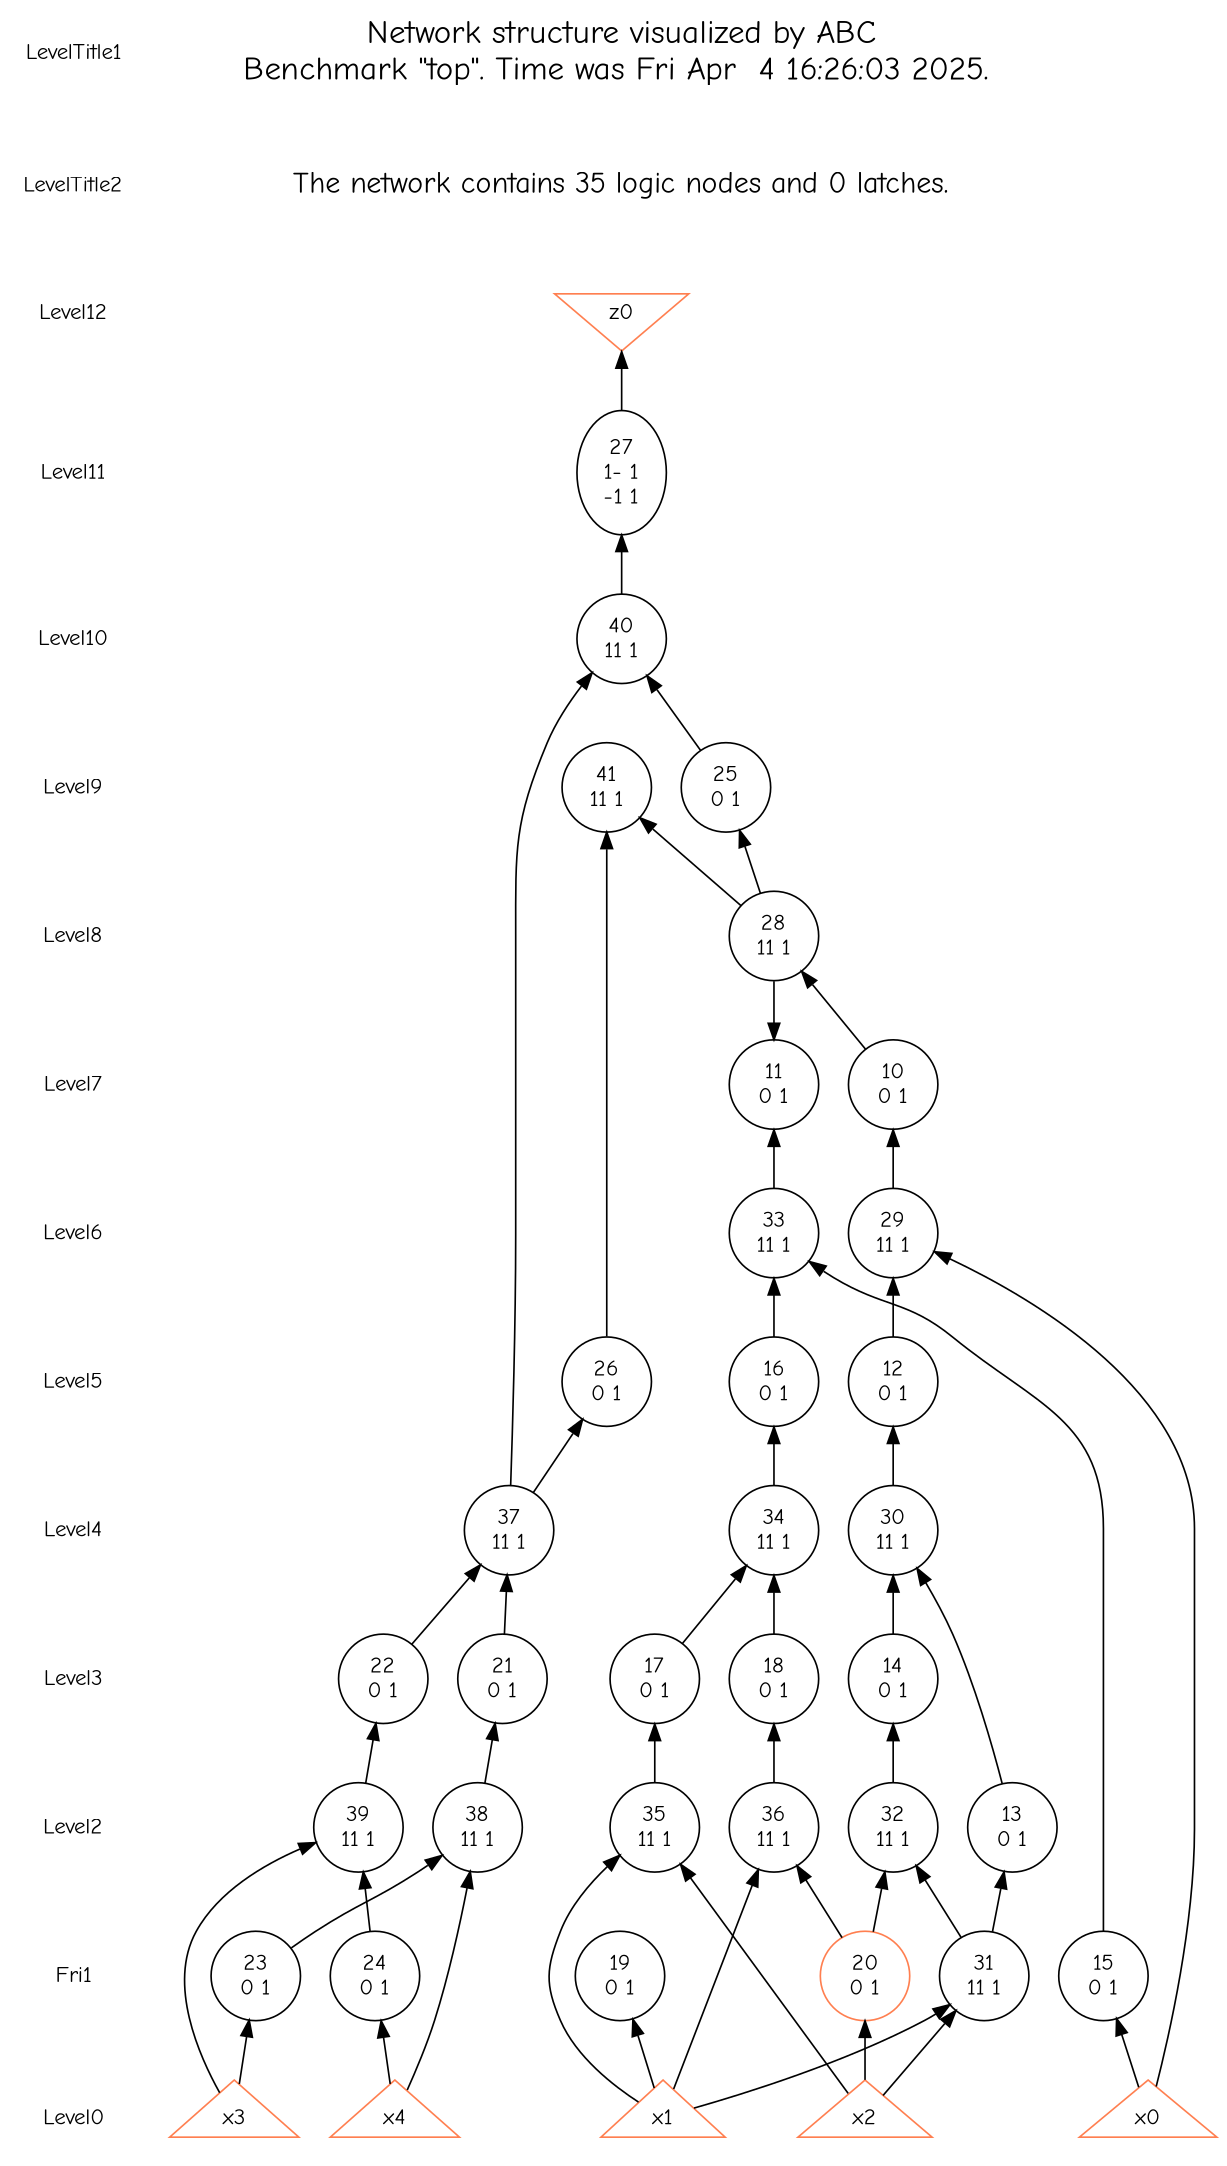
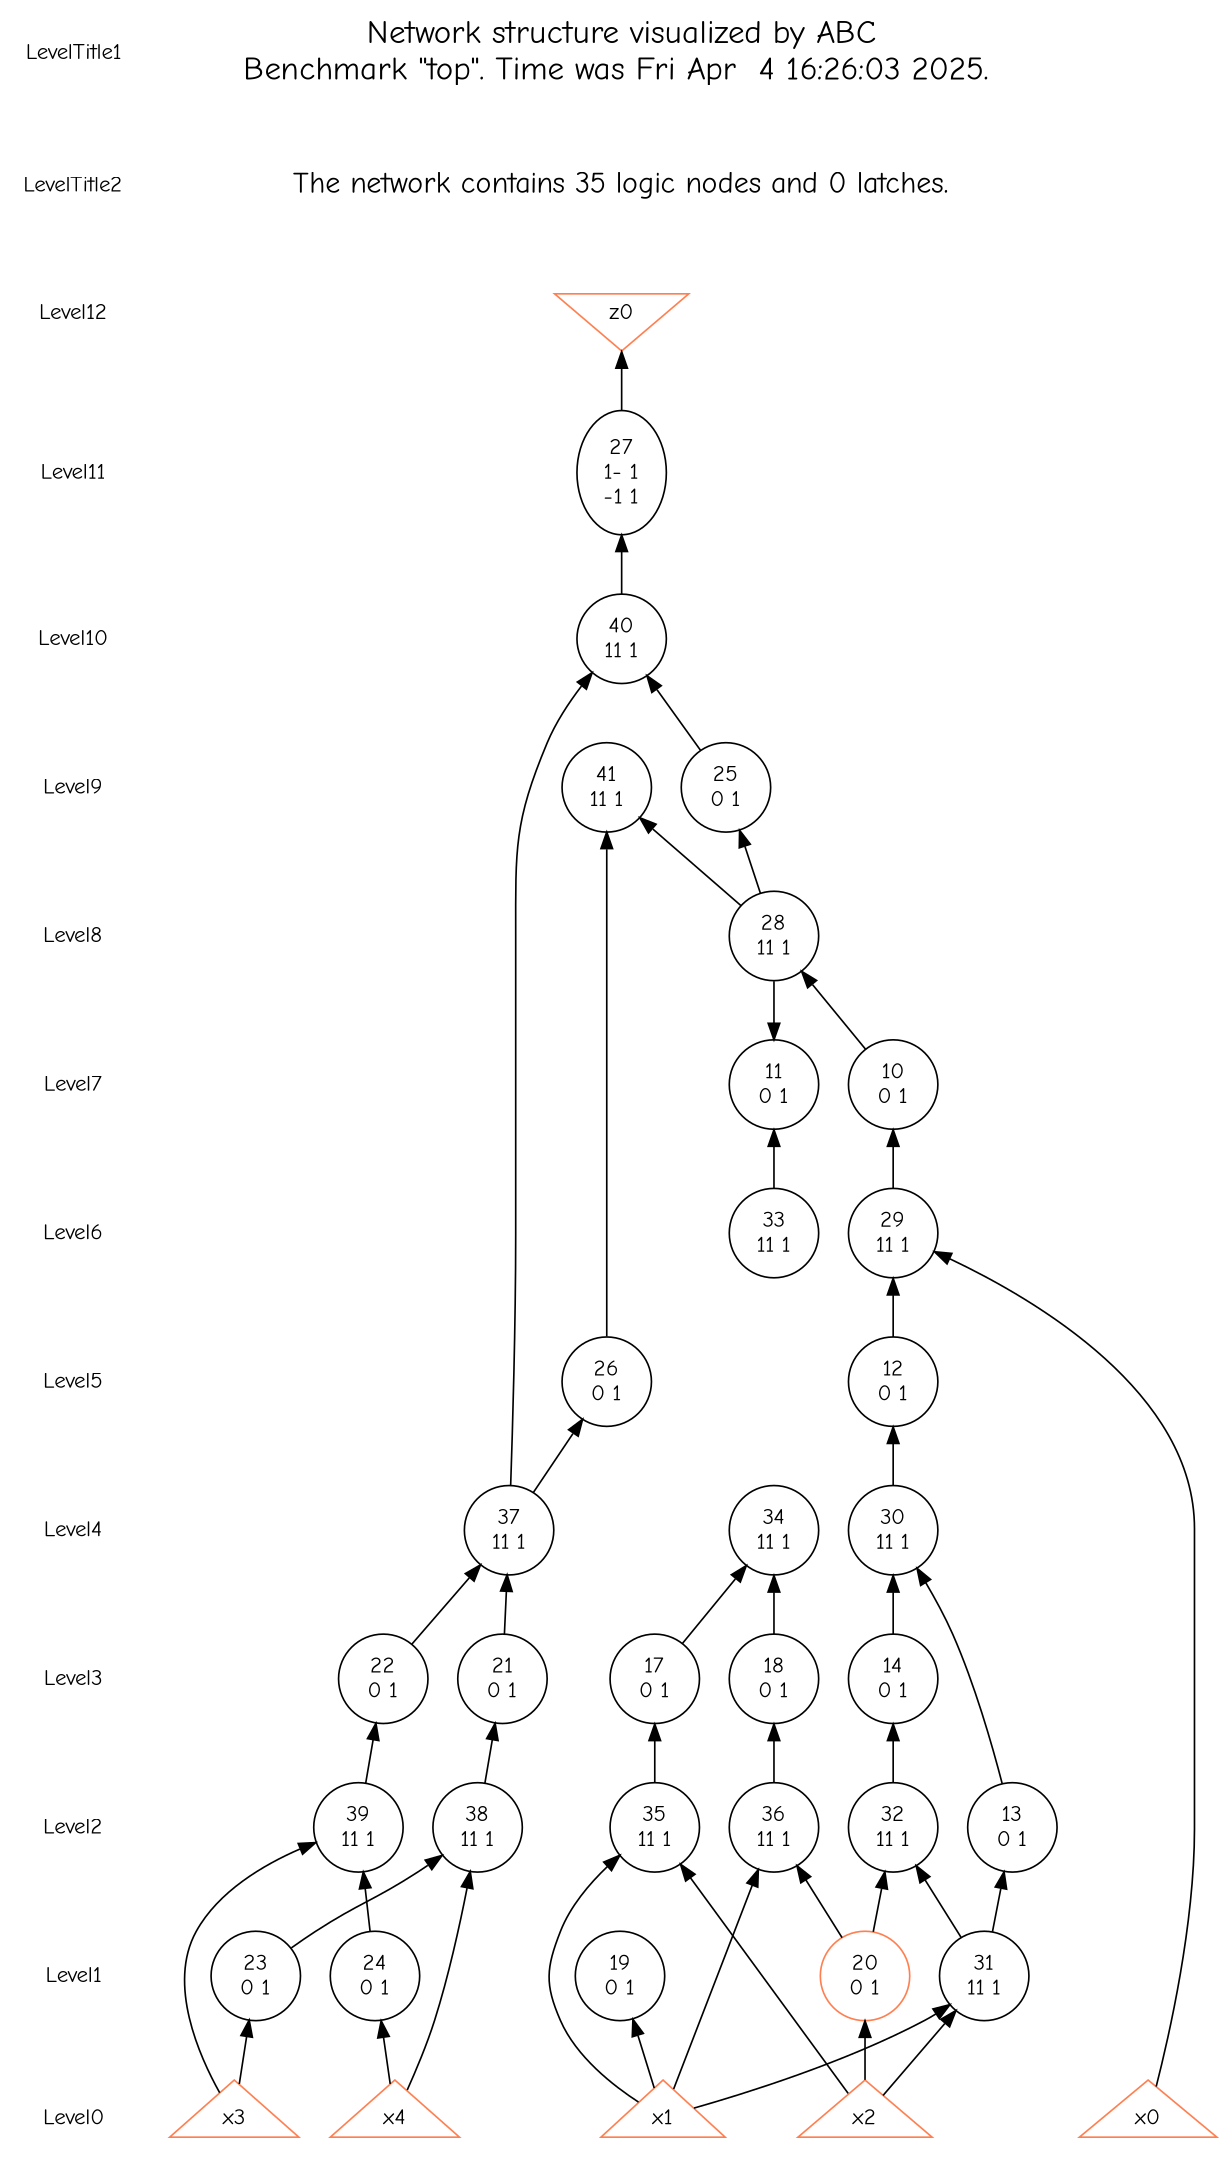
node "16 0 1": removed
node "Fri1": label "Fri1" -> "Level1"
node "15 0 1": removed
